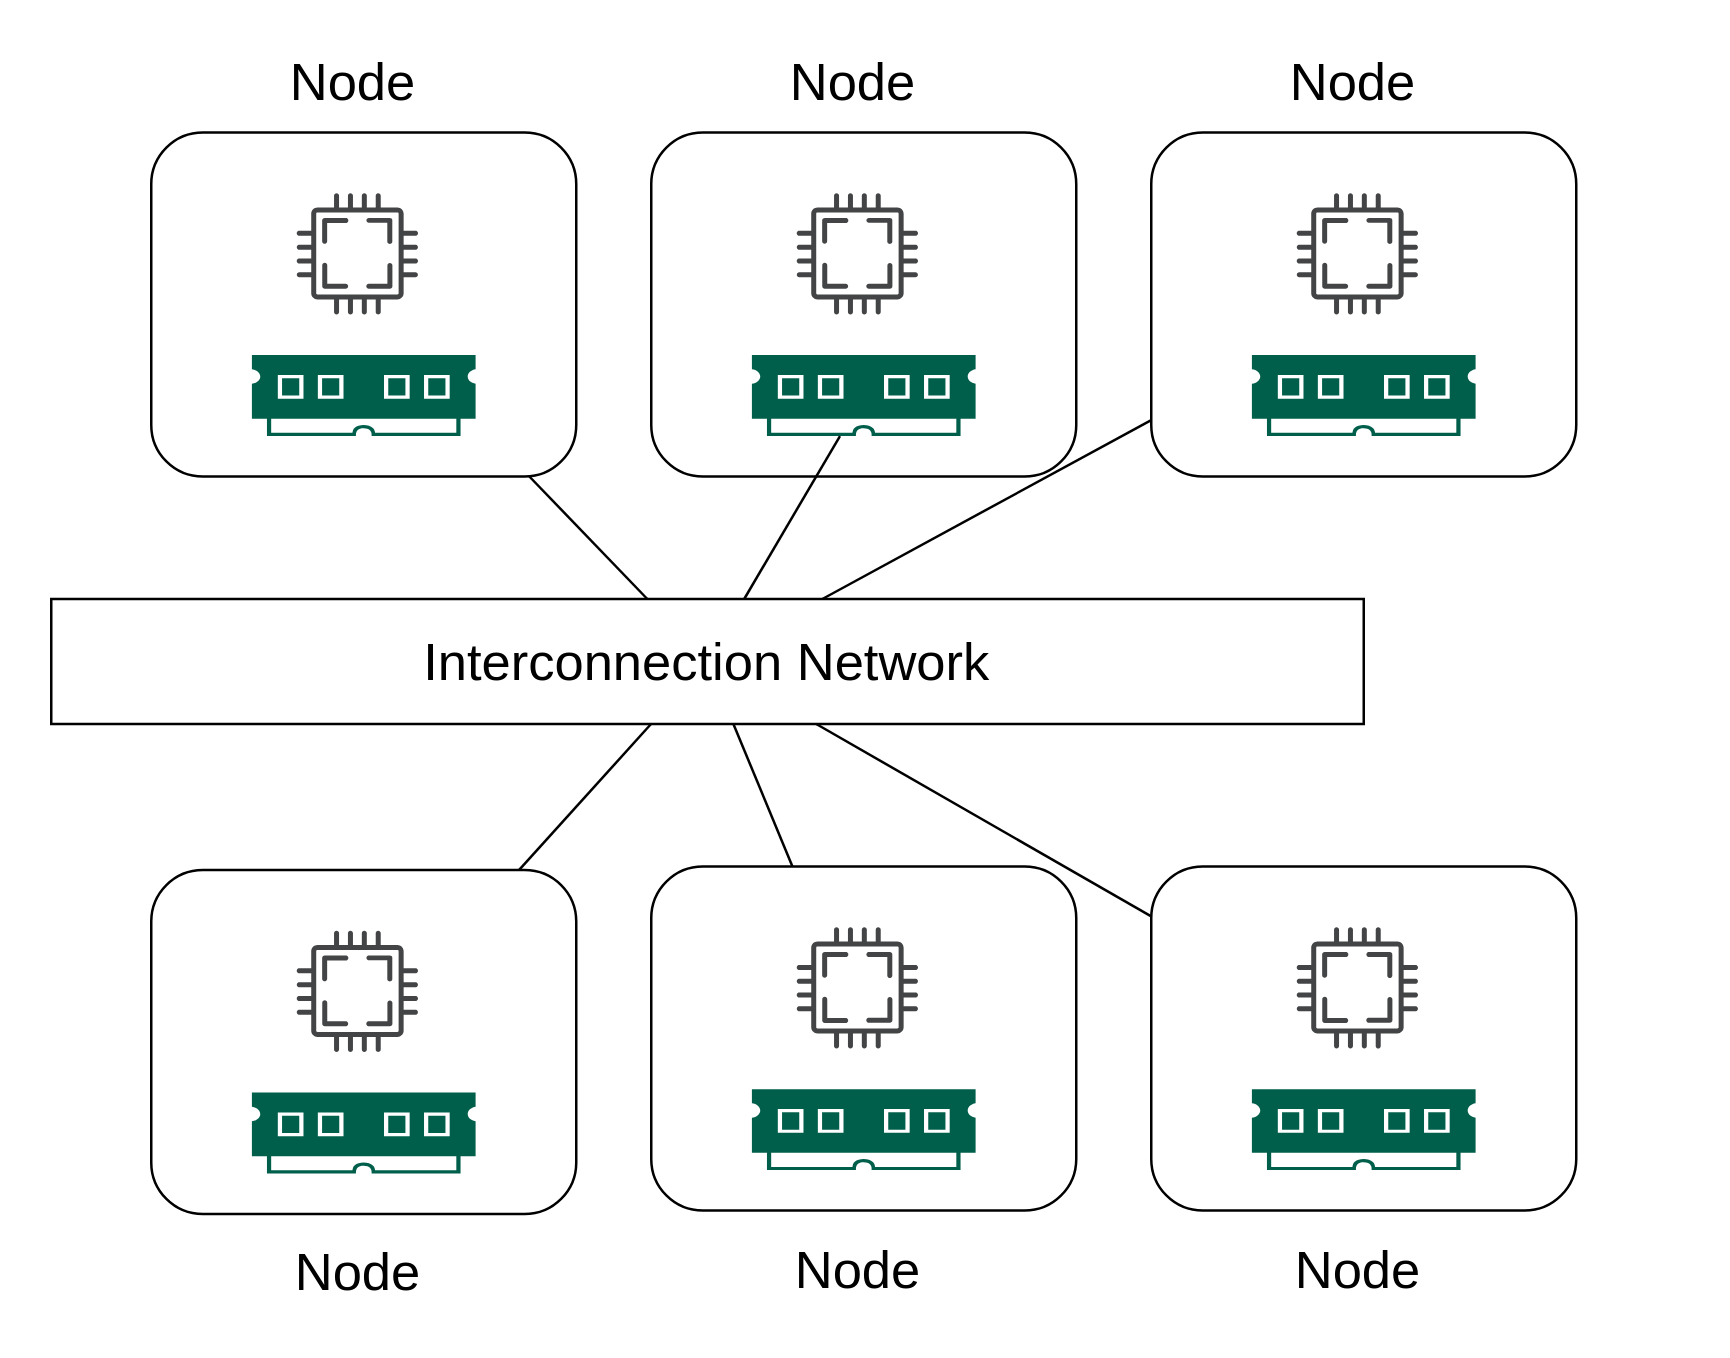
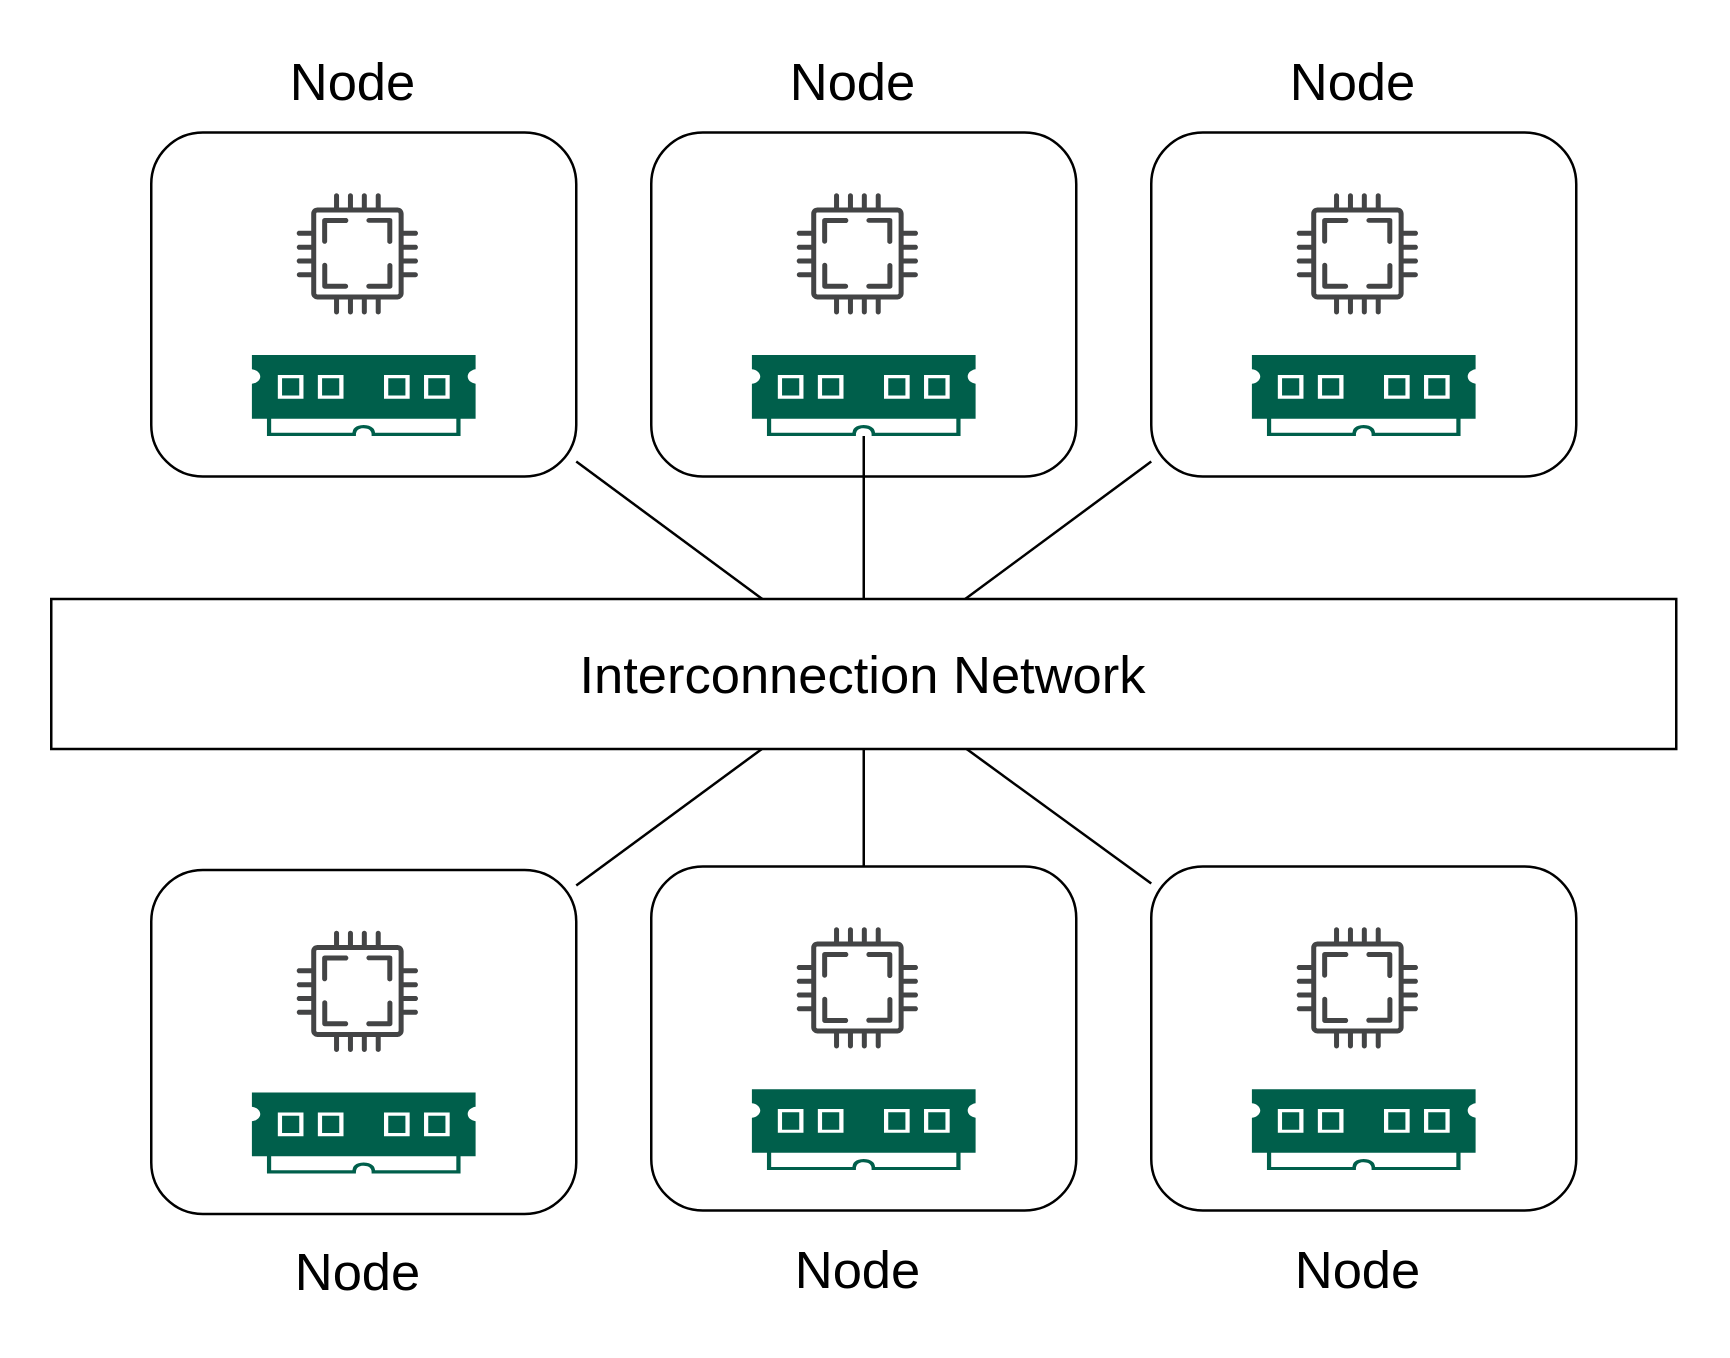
node "Interconnection Network": size 1313x125 -> 1625x150
